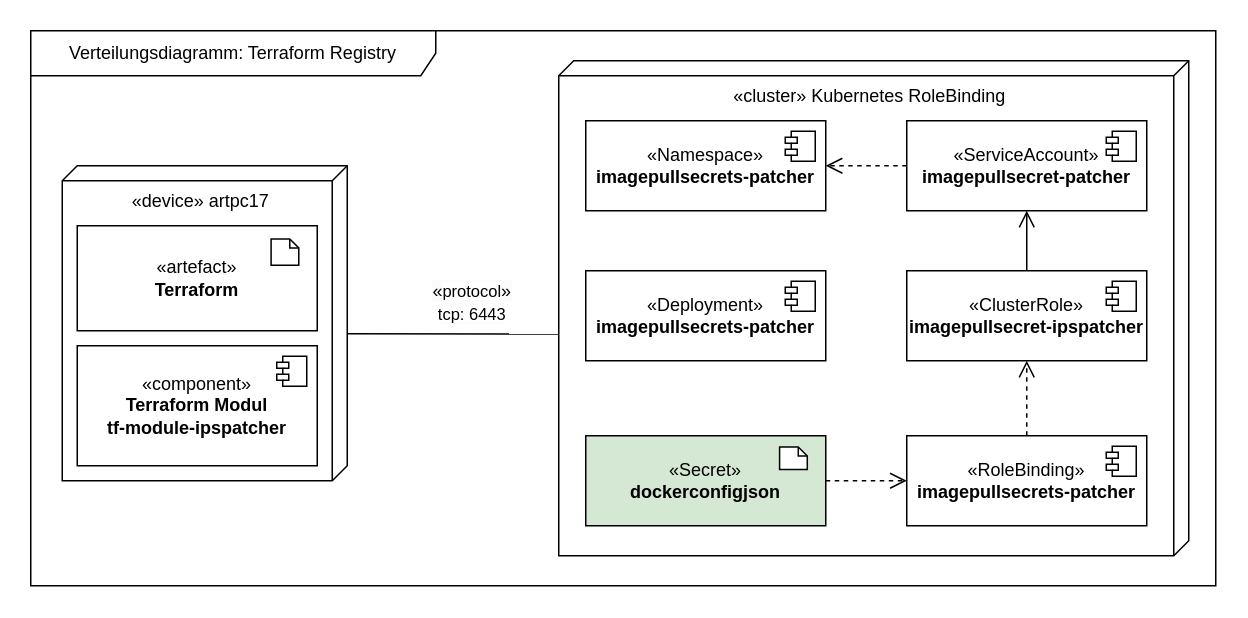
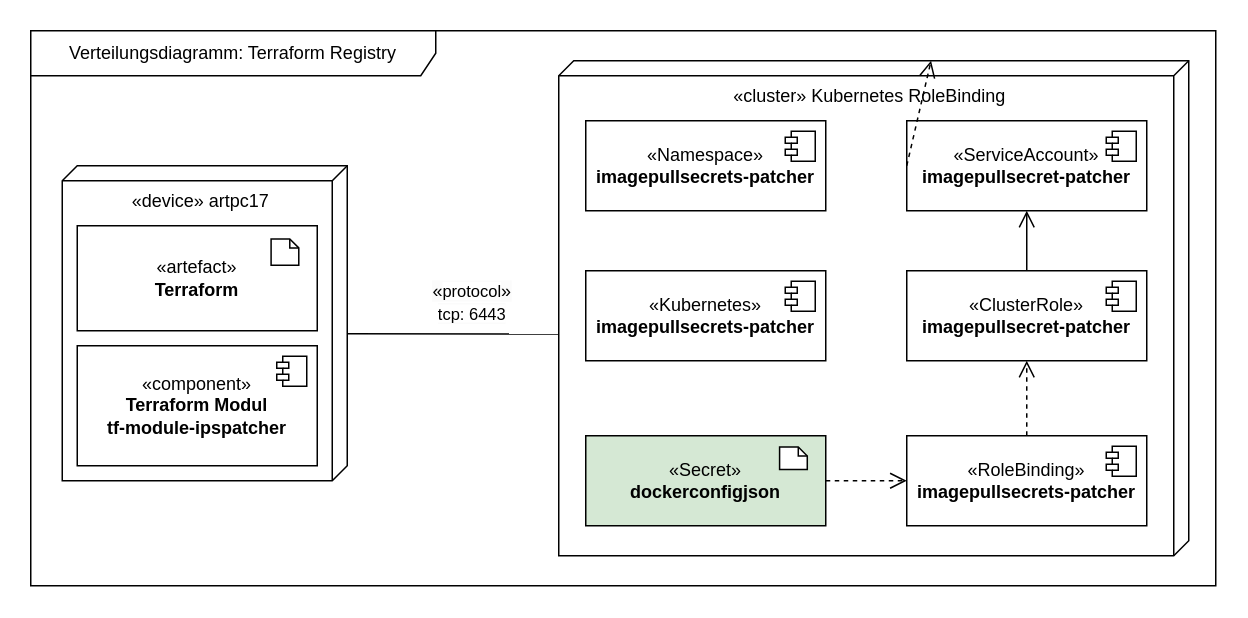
edge "«ServiceAccount» imagepullsecret-patcher" -> "«Namespace» imagepullsecrets-patcher": now "«ServiceAccount» imagepullsecret-patcher" -> "«cluster» Kubernetes RoleBinding"
node "«Deployment» imagepullsecrets-patcher": label "«Deployment» imagepullsecrets-patcher" -> "«Kubernetes» imagepullsecrets-patcher"
node "«ClusterRole» imagepullsecret-ipspatcher": label "«ClusterRole» imagepullsecret-ipspatcher" -> "«ClusterRole» imagepullsecret-patcher"
